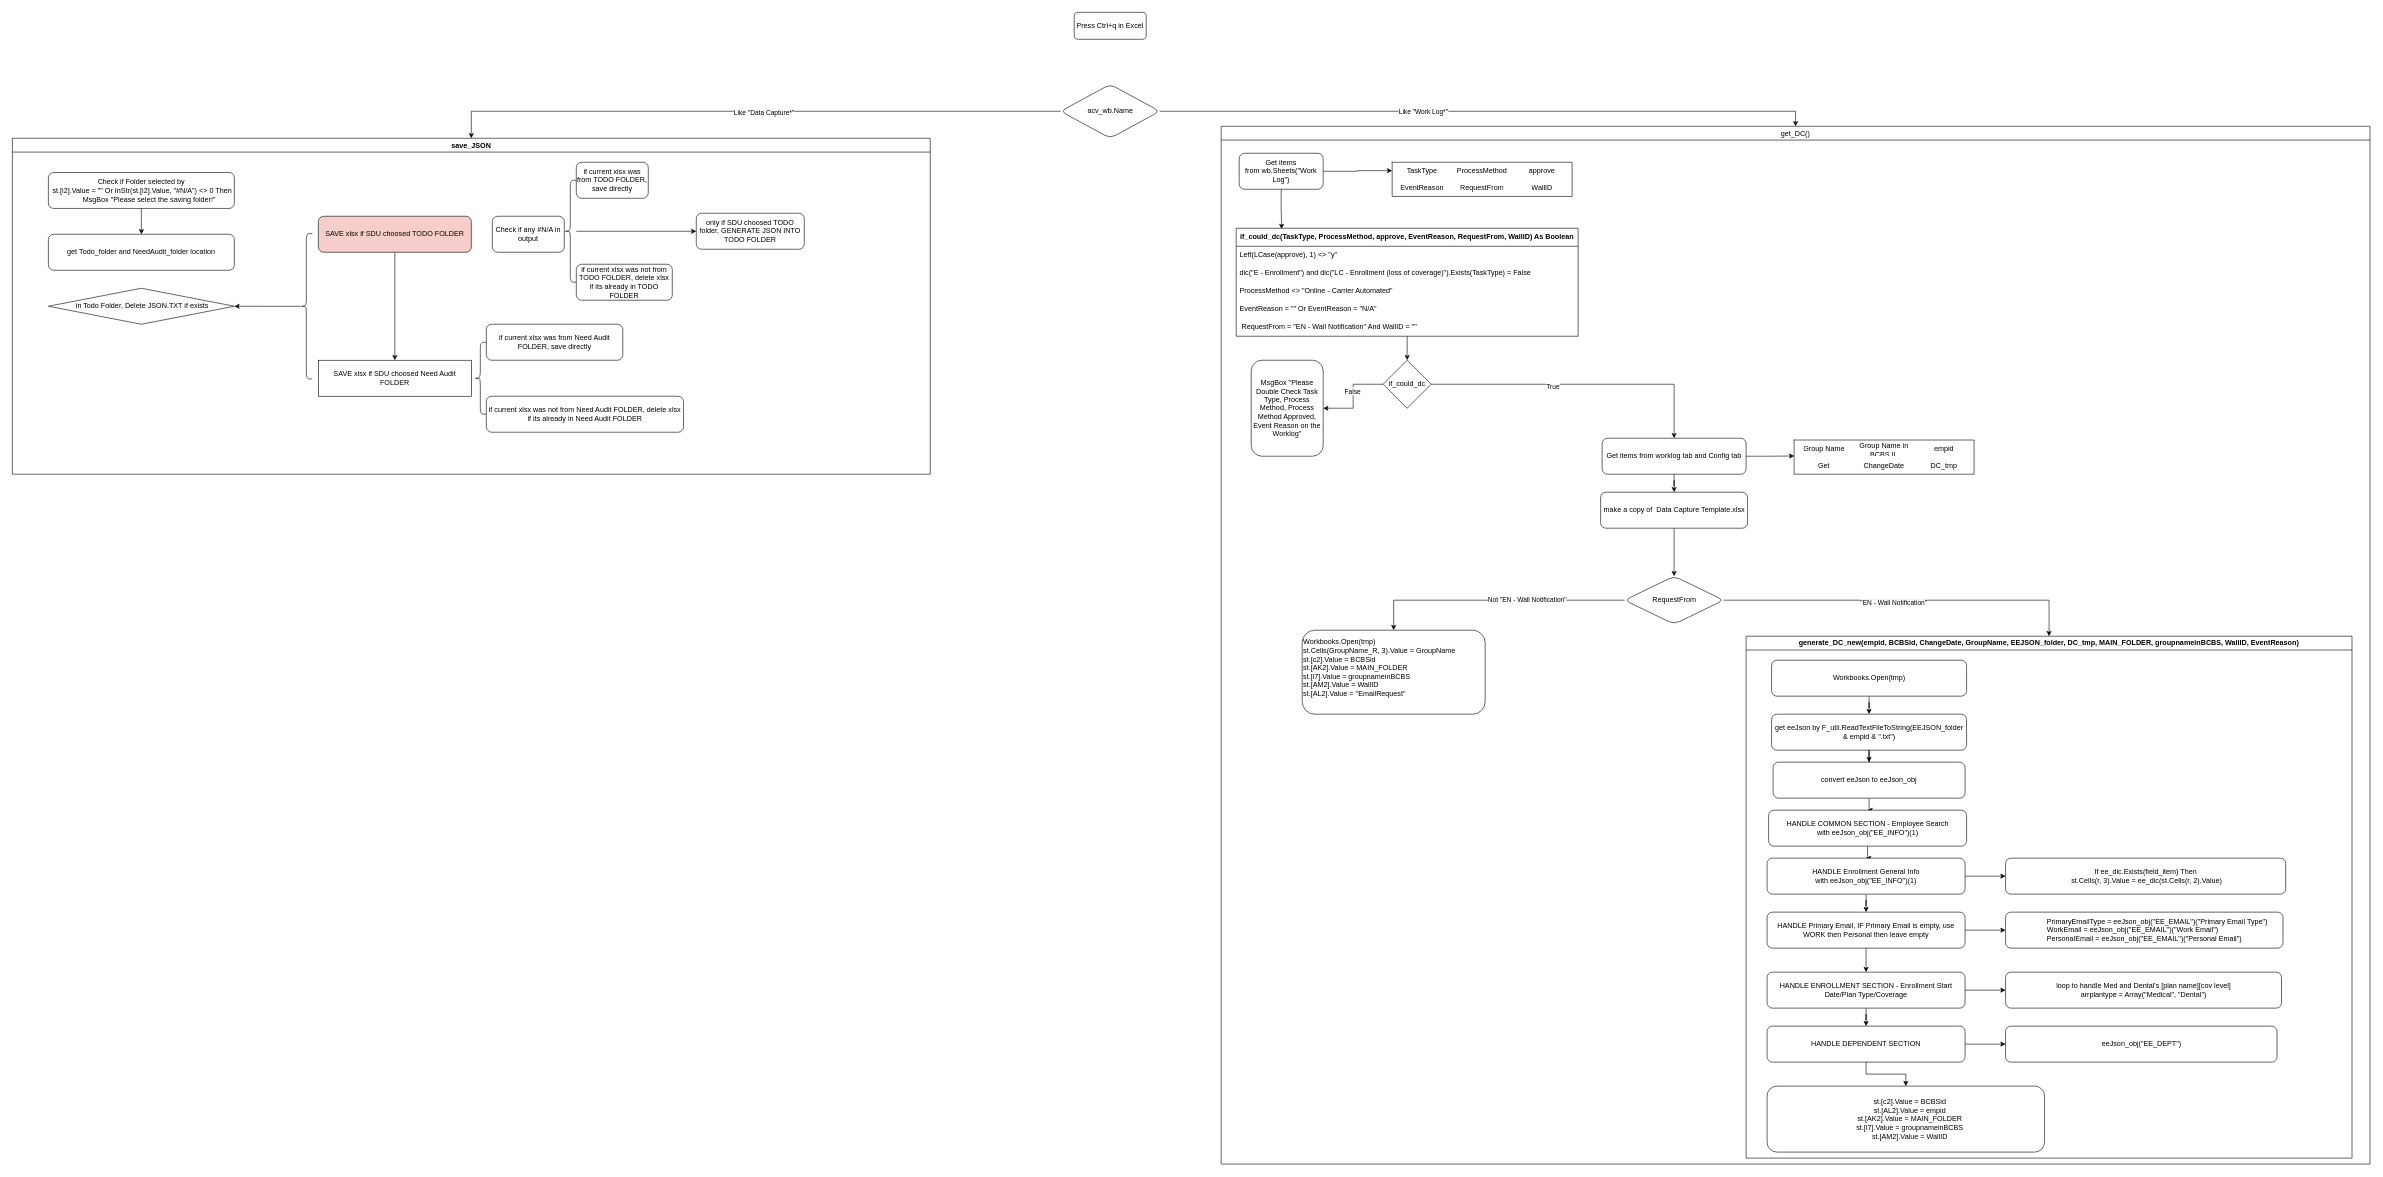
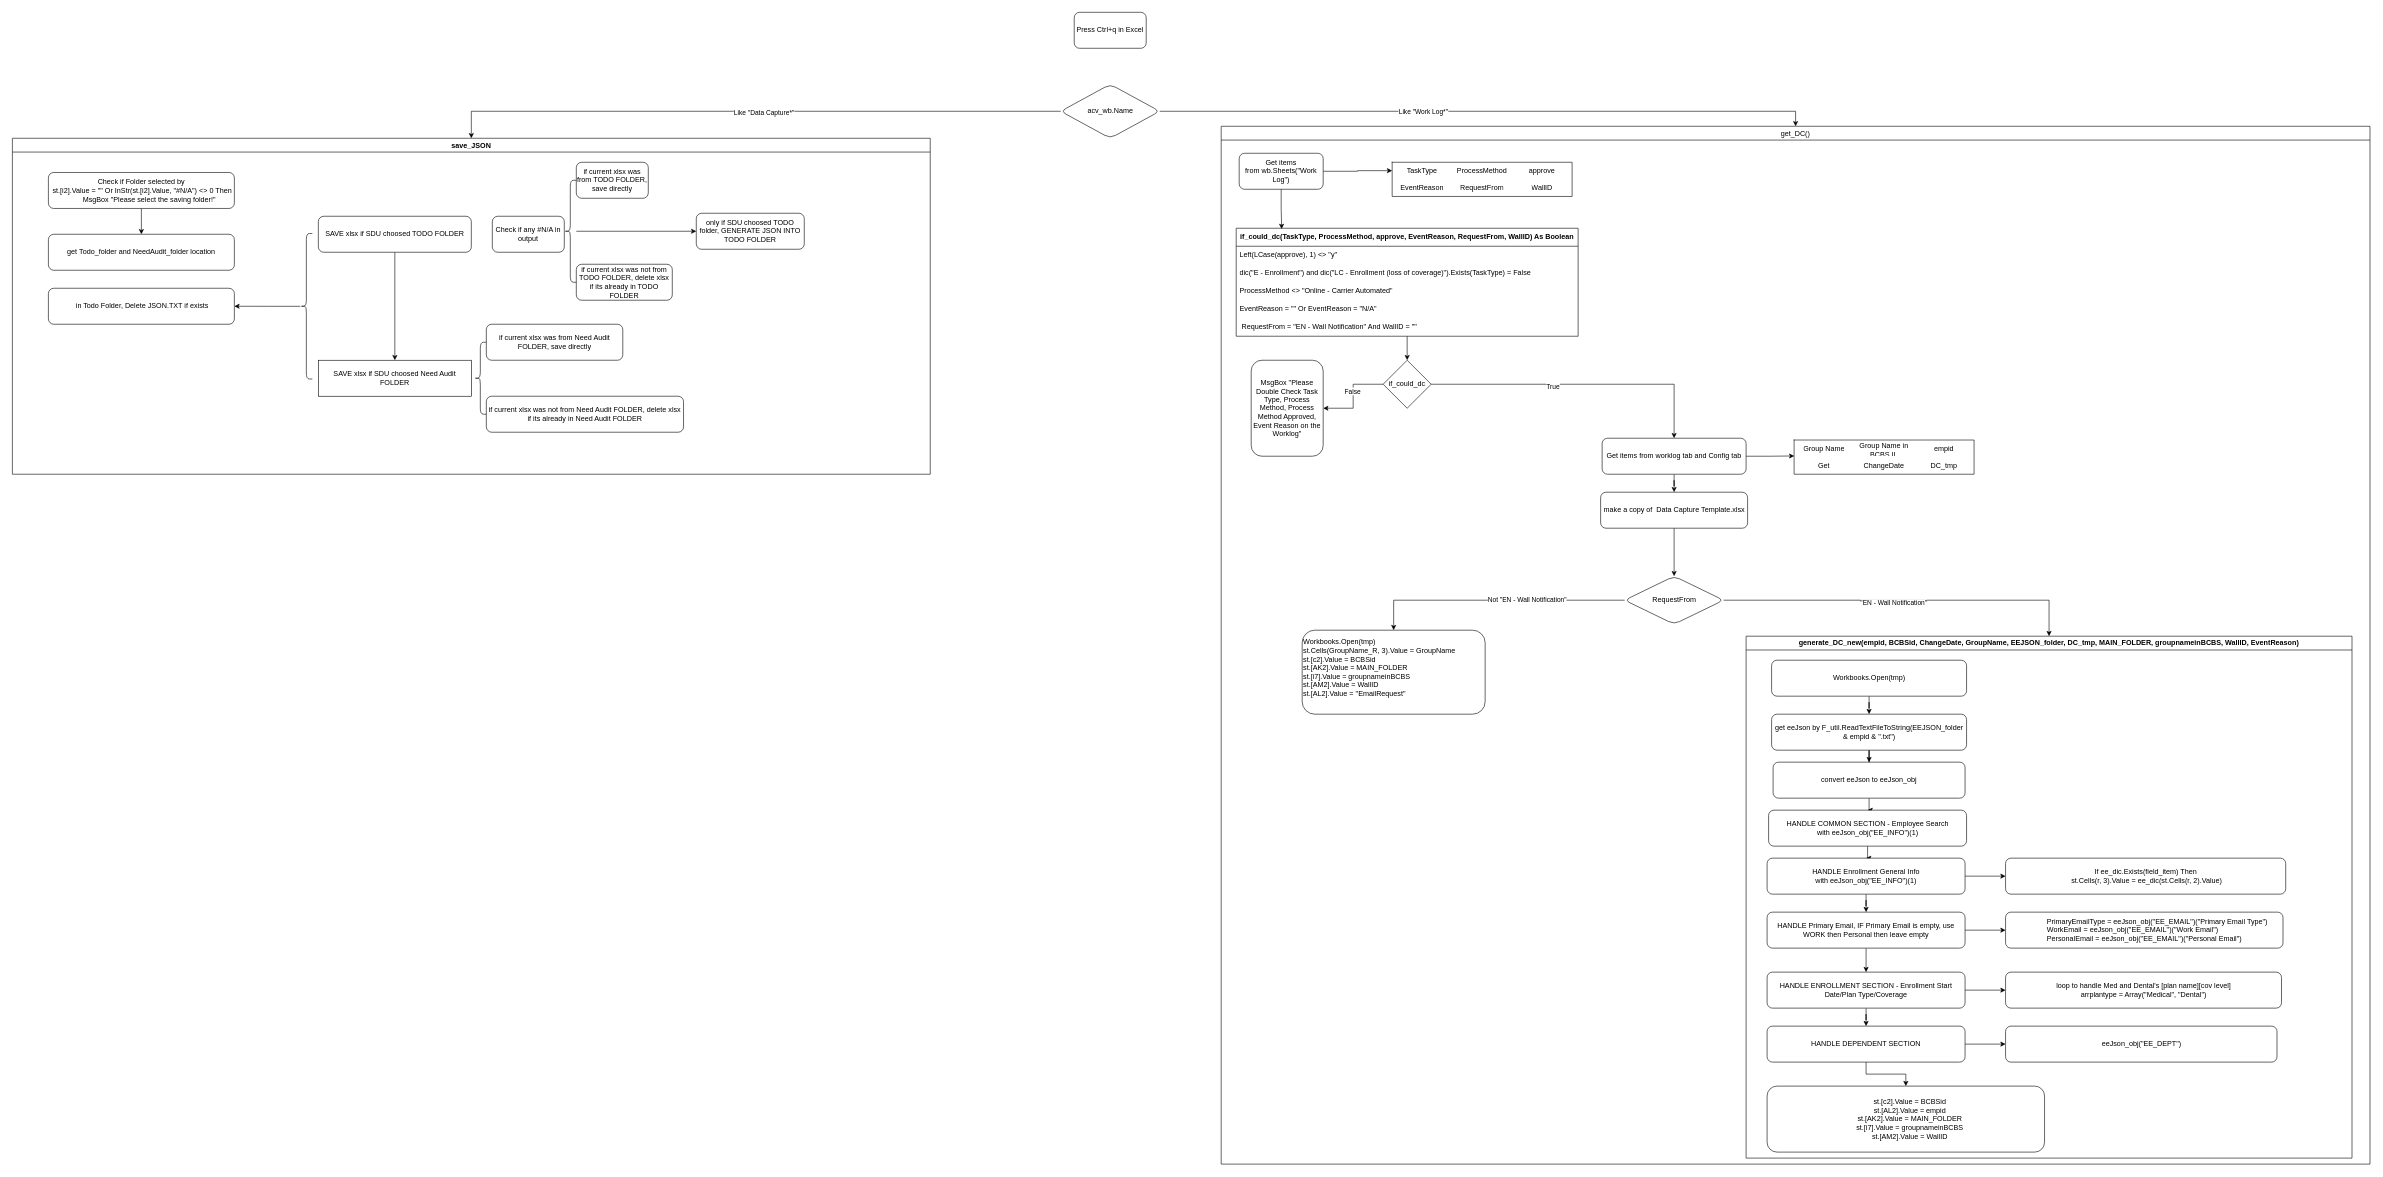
node "Press Ctrl+q in Excel": size 72x27 -> 72x36
node "SAVE xlsx if SDU choosed TODO FOLDER": fillcolor #f8cecc -> #ffffff
node "in Todo Folder, Delete JSON.TXT if exists": shape diamond -> rounded rectangle
